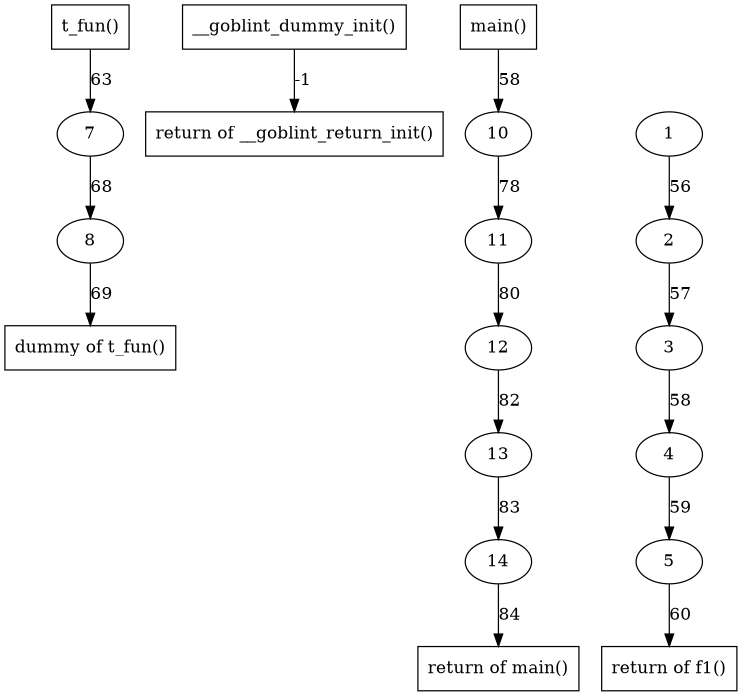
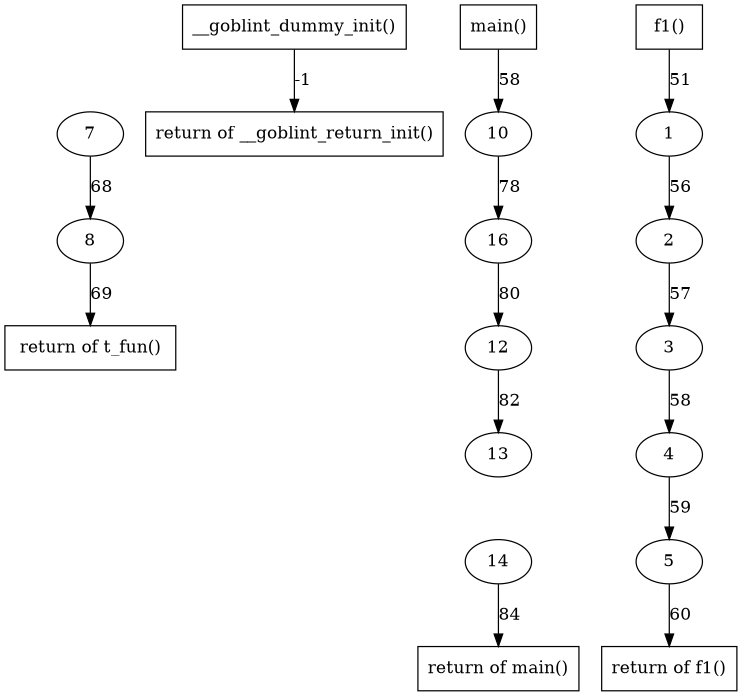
node "t_fun()": removed
node "f1()": added
node "11": label "11" -> "16"
node "dummy of t_fun()": label "dummy of t_fun()" -> "return of t_fun()"
edge "13" -> "14": removed, label "83"
